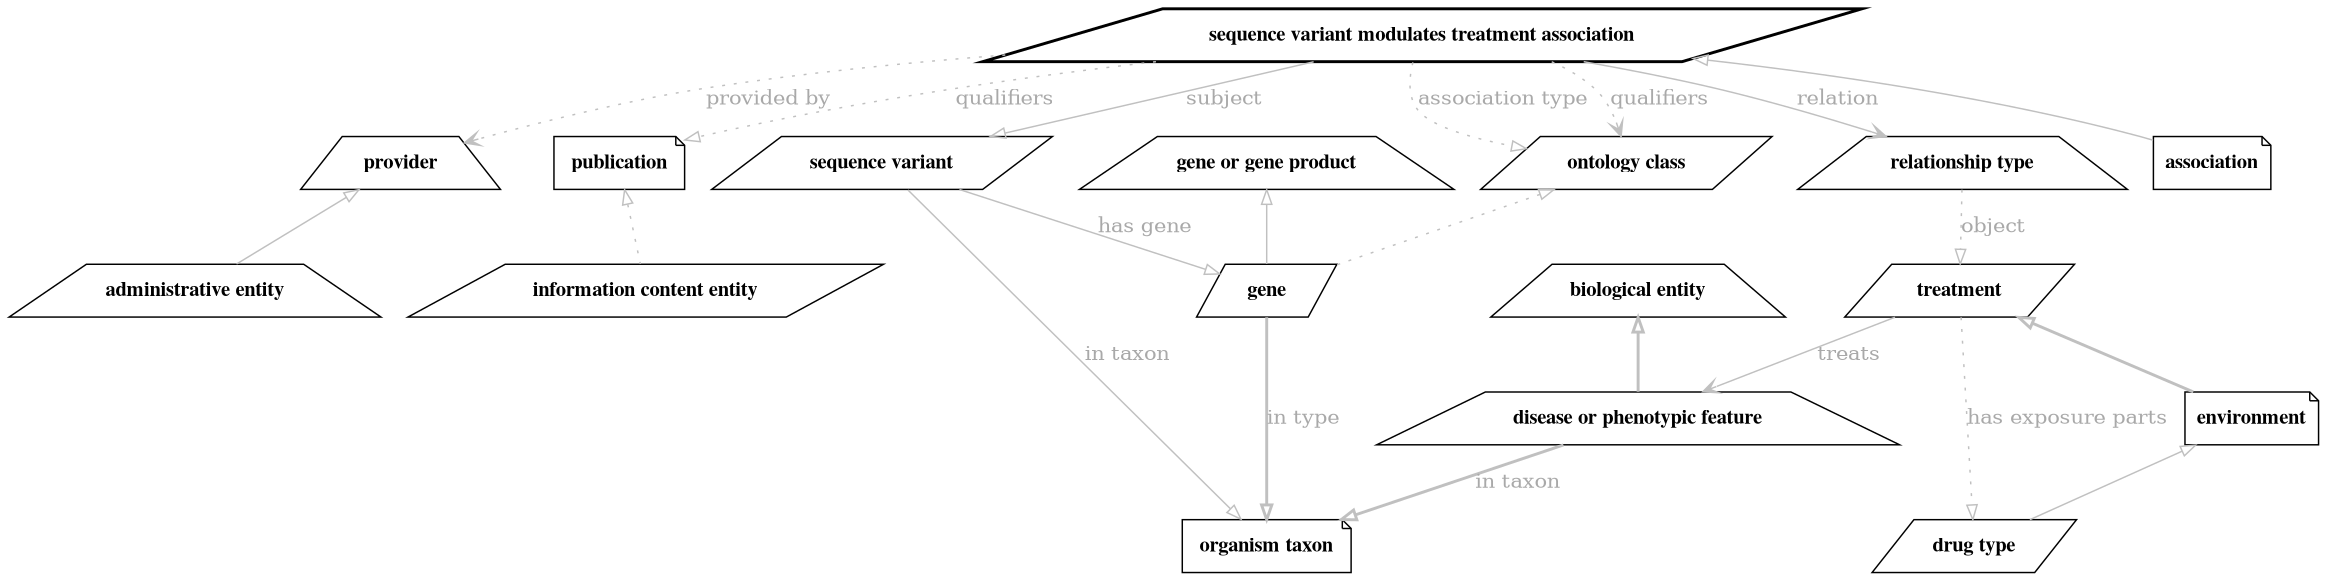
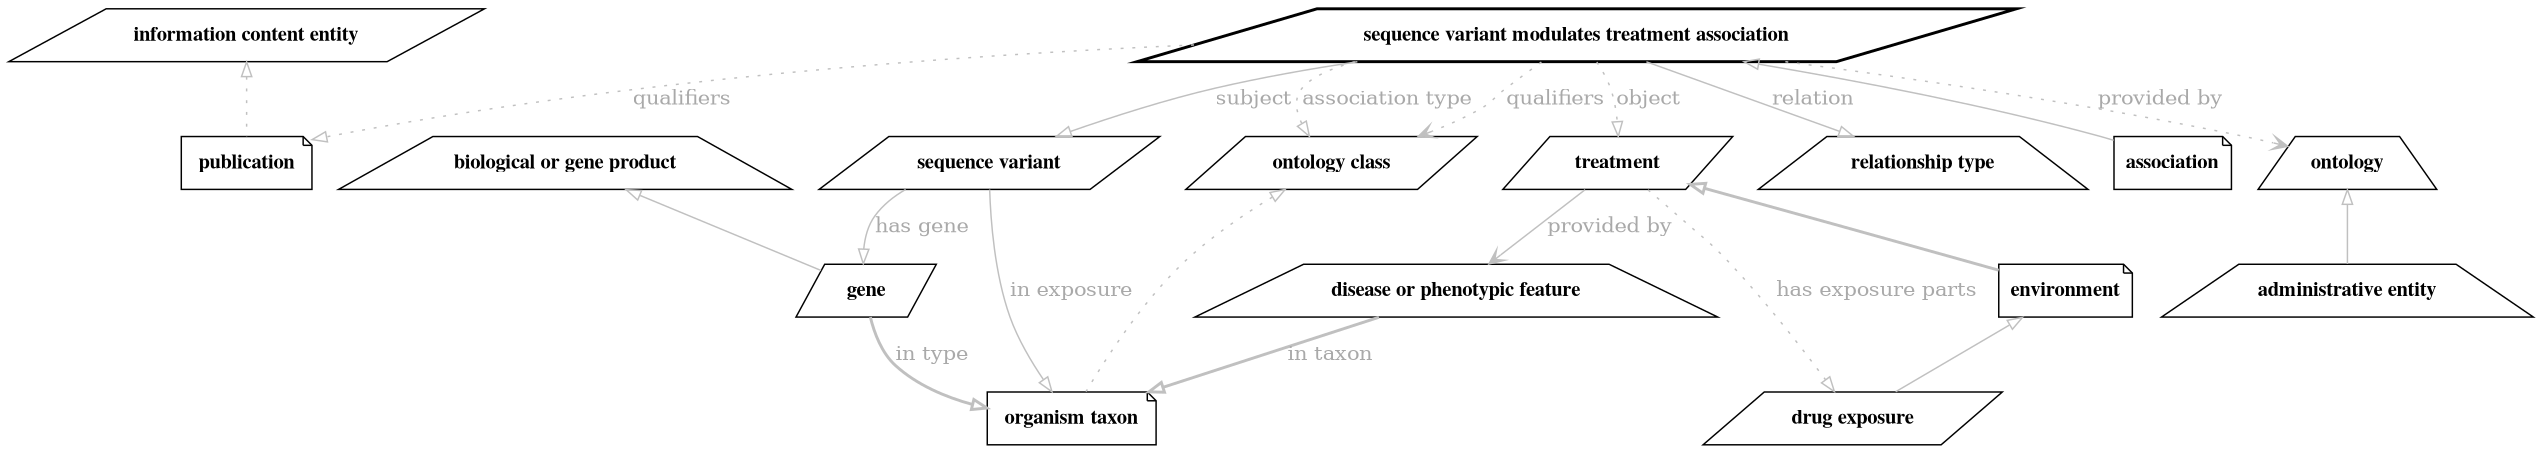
edge "sequence variant modulates treatment association" -> "relationship type": arrowhead vee -> onormal
node "provider": label "provider" -> "ontology"
node "gene or gene product": label "gene or gene product" -> "biological or gene product"
edge "relationship type" -> "treatment": now "sequence variant modulates treatment association" -> "treatment"
edge "gene" -> "ontology class": now "organism taxon" -> "ontology class"
edge "information content entity" -> "publication": reversed
node "biological entity": removed
edge "sequence variant" -> "organism taxon": label "in taxon" -> "in exposure"
edge "treatment" -> "disease or phenotypic feature": label "treats" -> "provided by"
node "drug type": label "drug type" -> "drug exposure"
